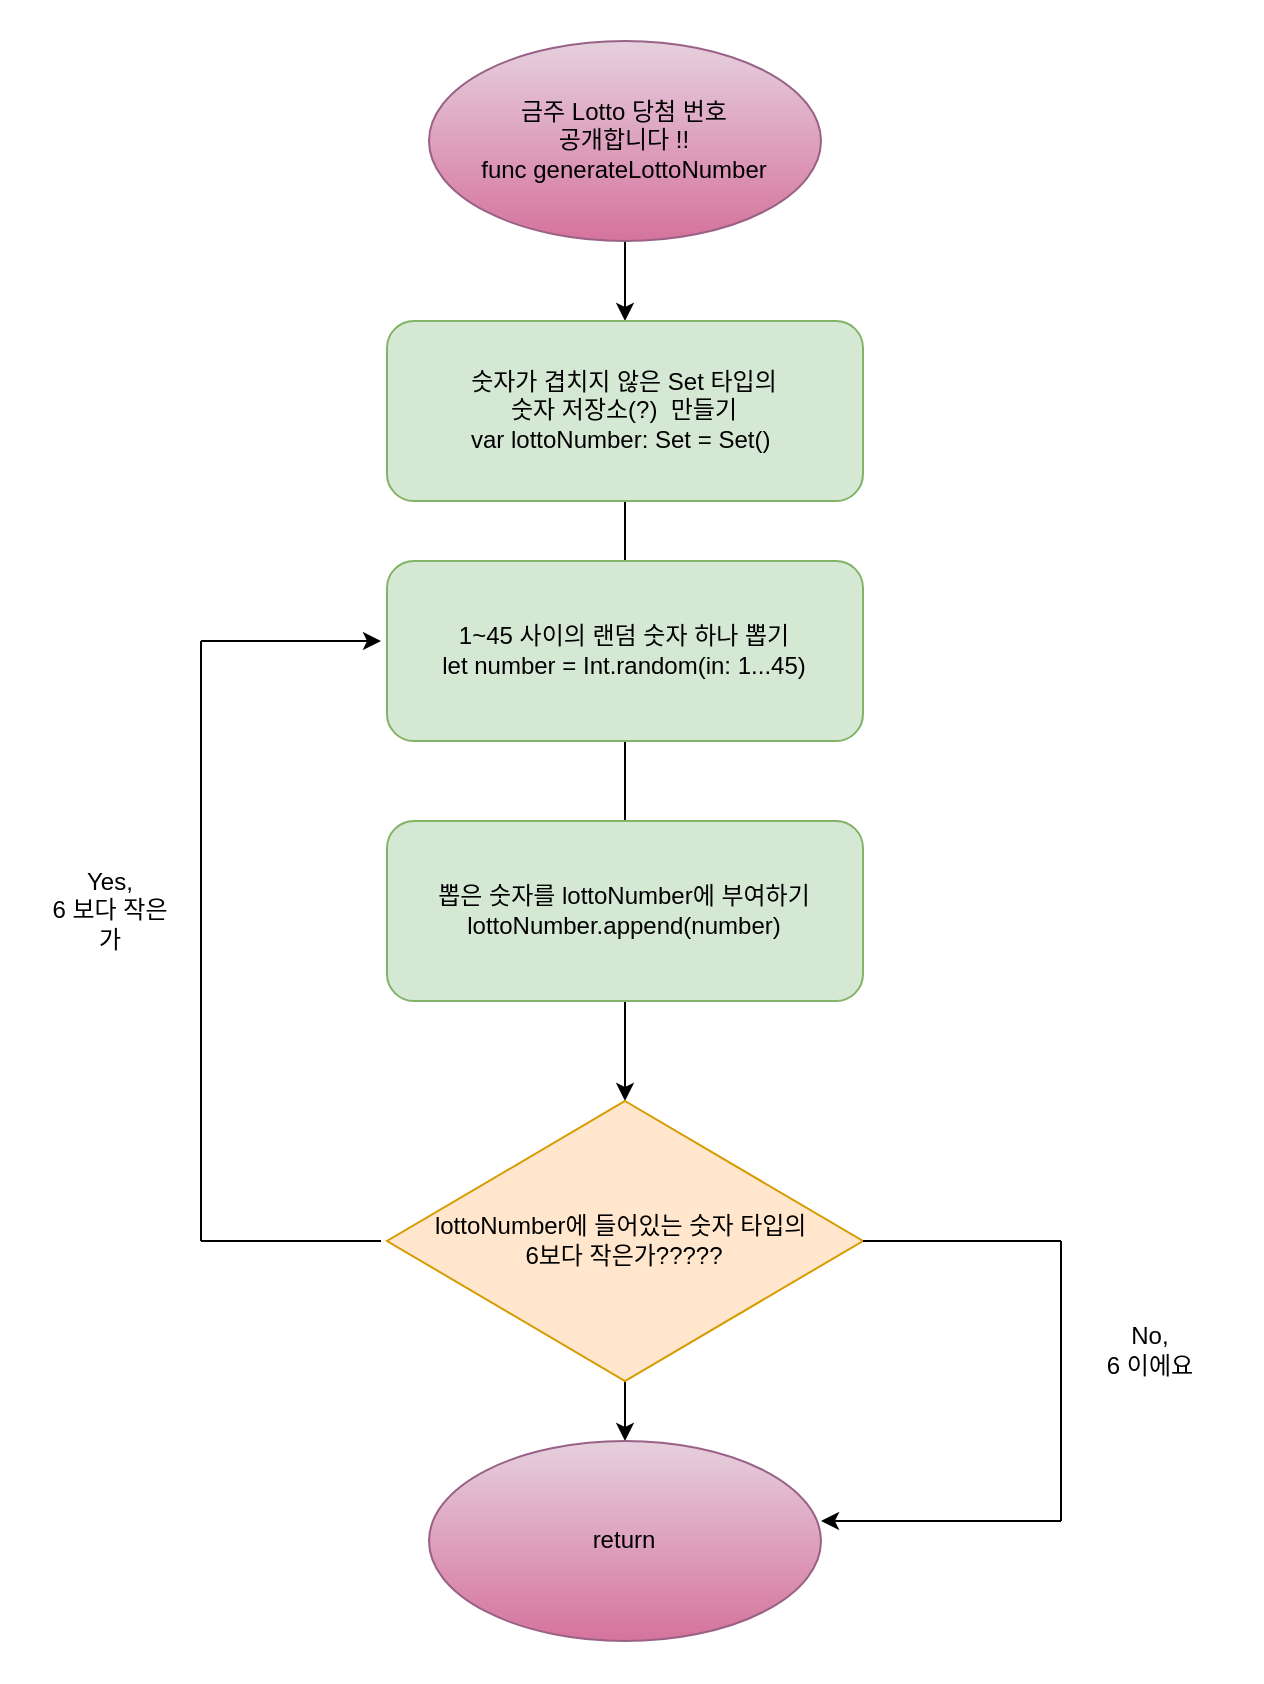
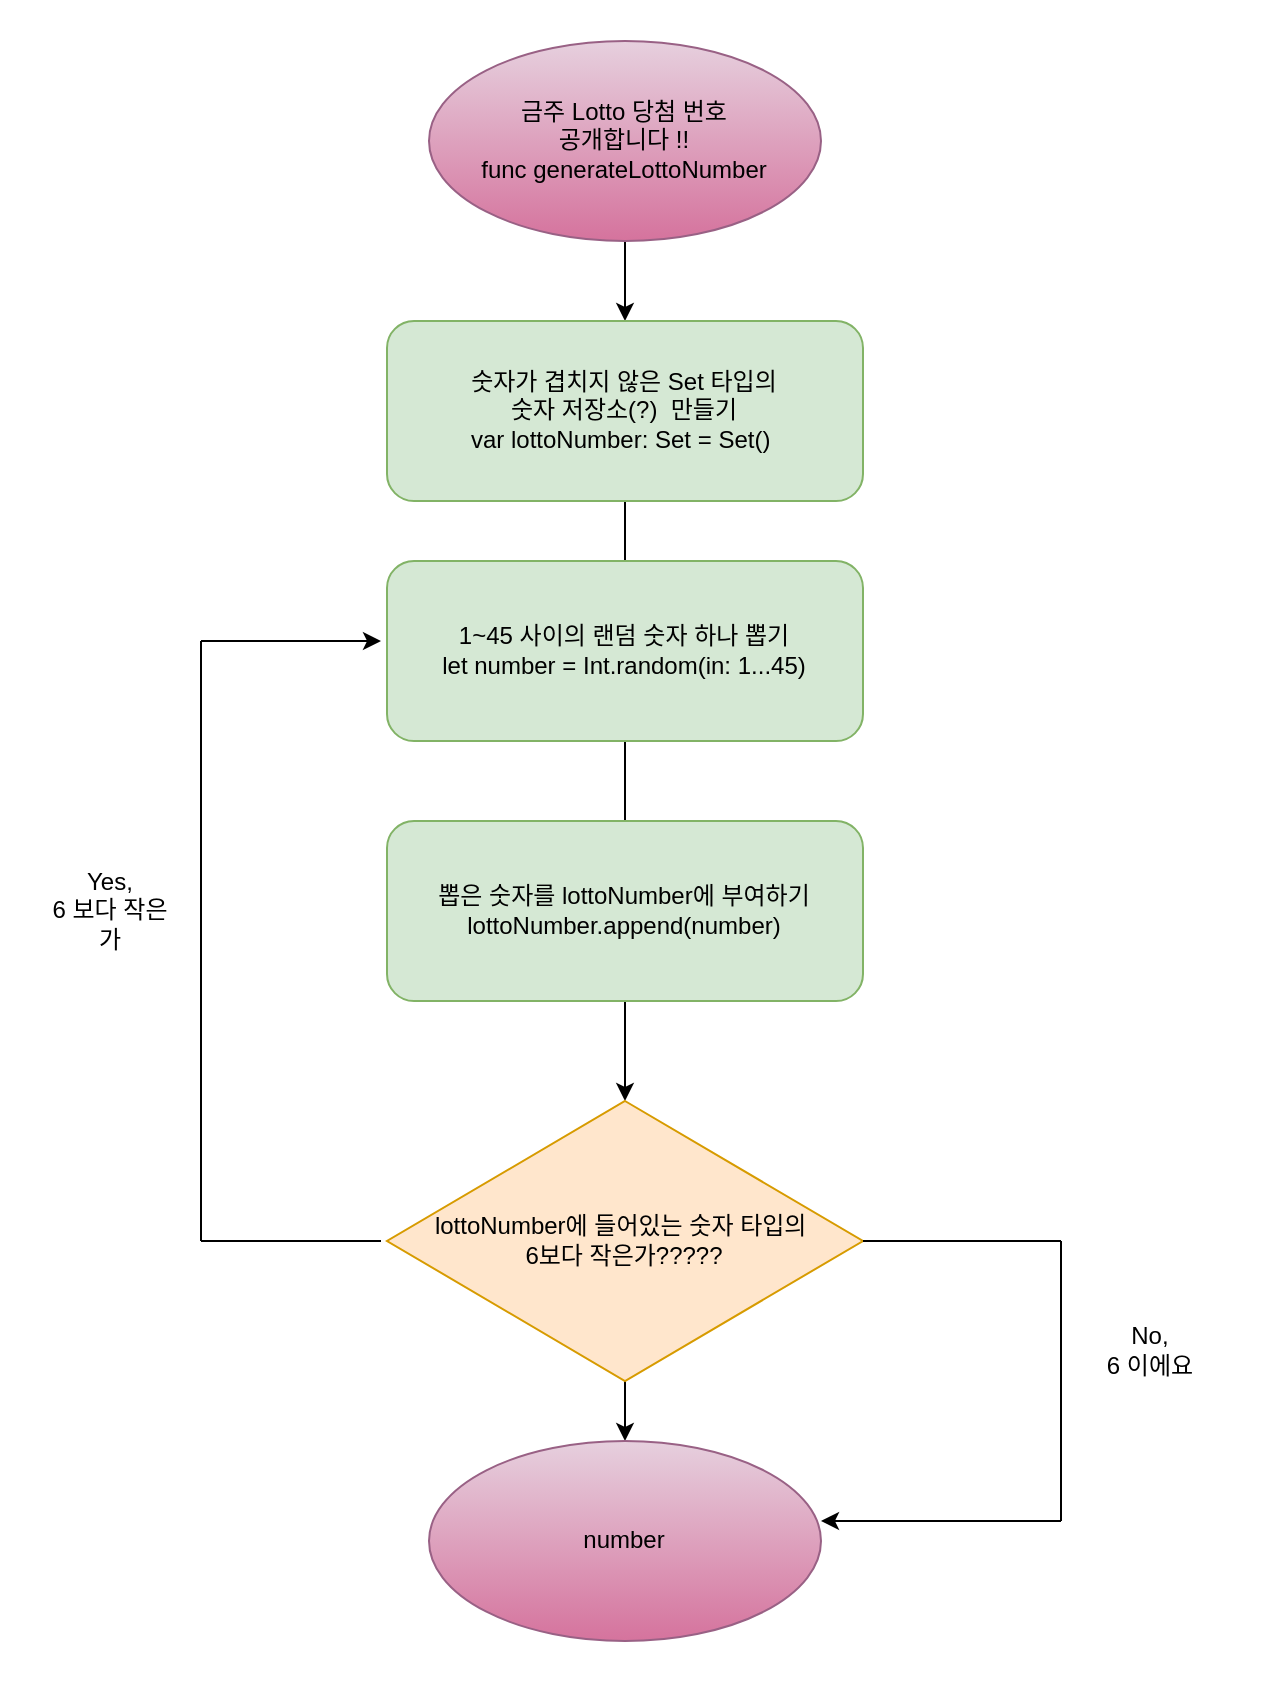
node "return": label "return" -> "number"
